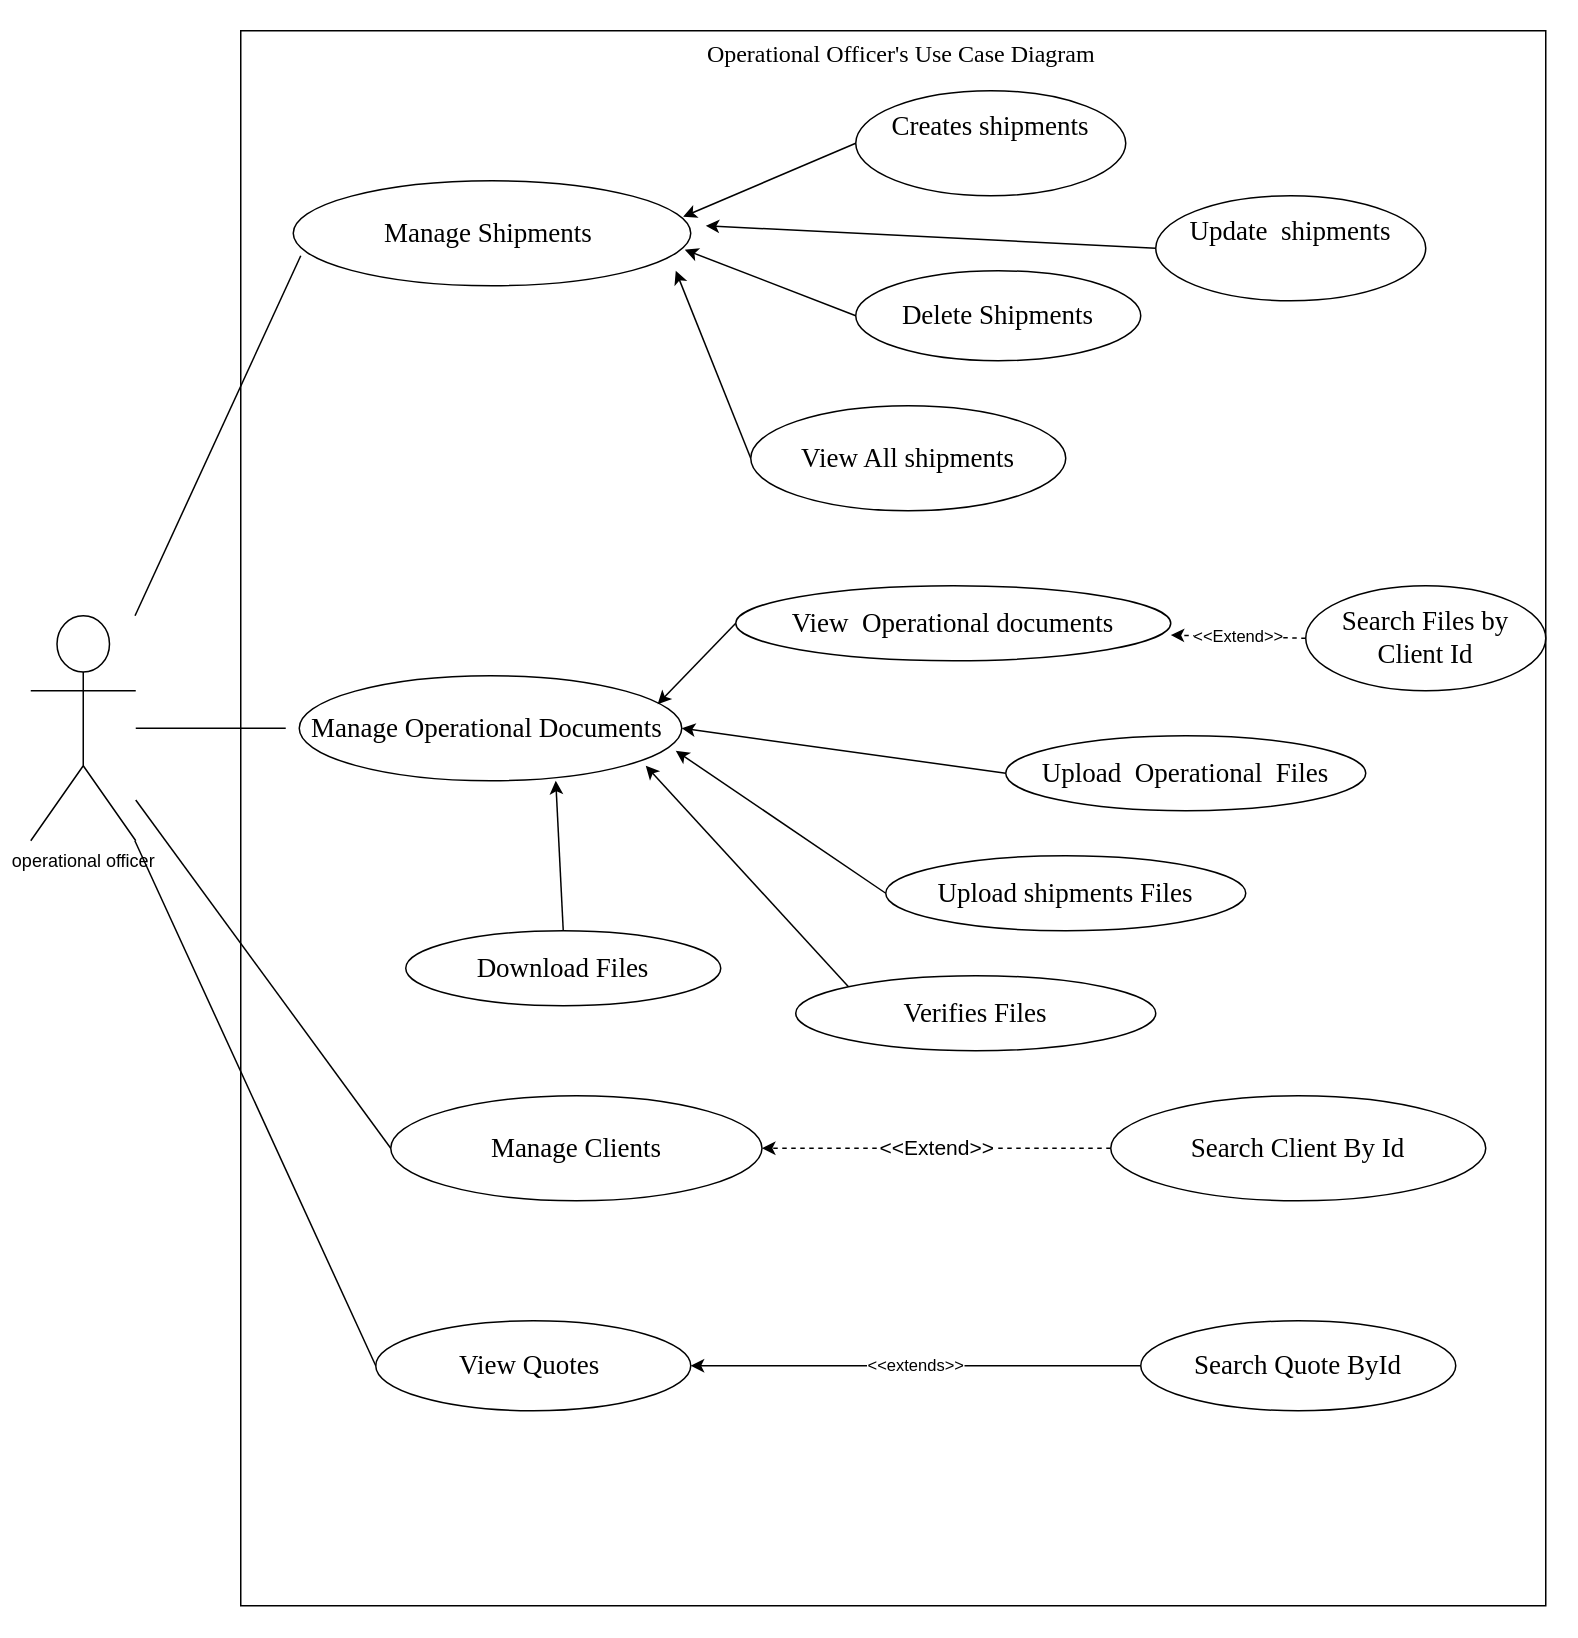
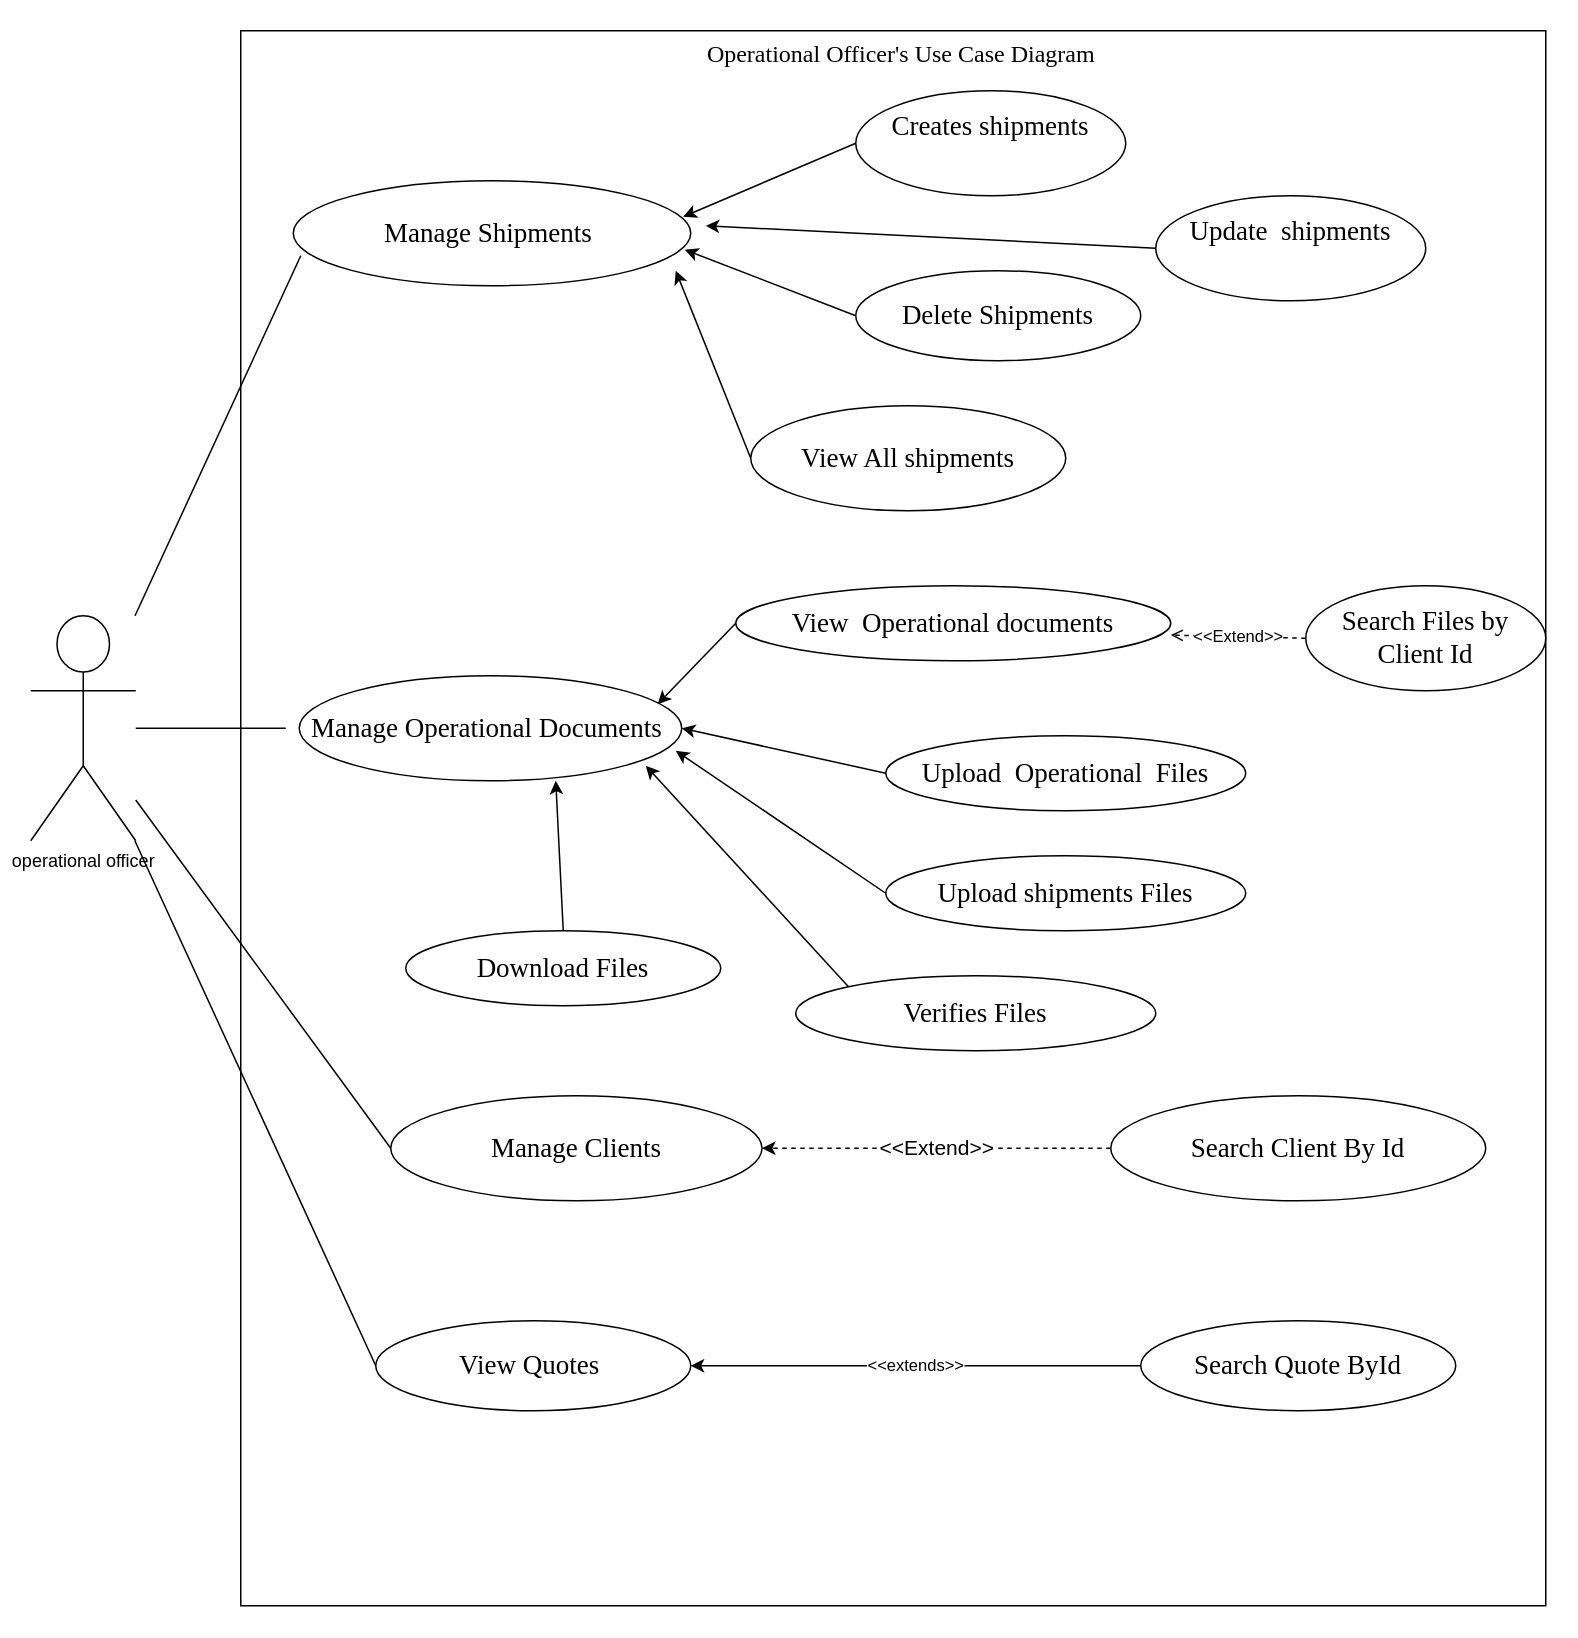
edge "Search Files by Client Id" -> "View Operational documents": arrowhead classic -> open
node "Upload Operational Files": moved (1186, 773) -> (1066, 773)
